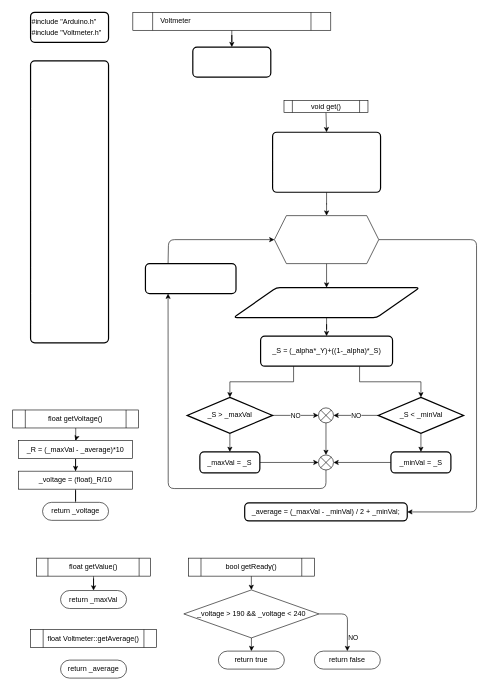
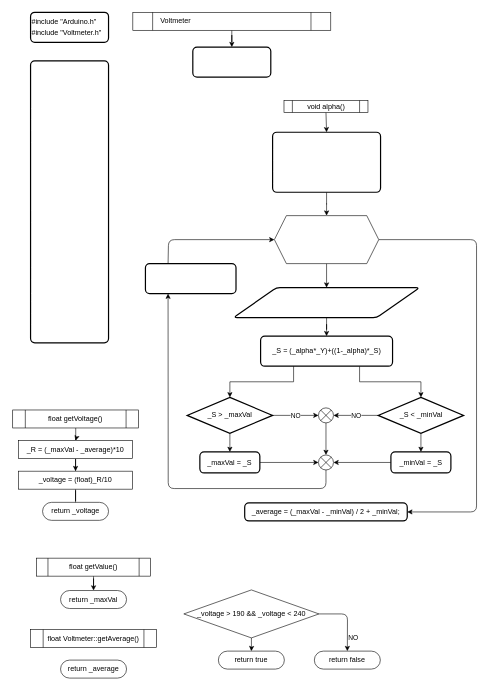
node "void get()": label "void get()" -> "void alpha()"
node "bool getReady()": removed
edge "bool getReady()" -> "_voltage > 190 && _voltage < 240": removed
